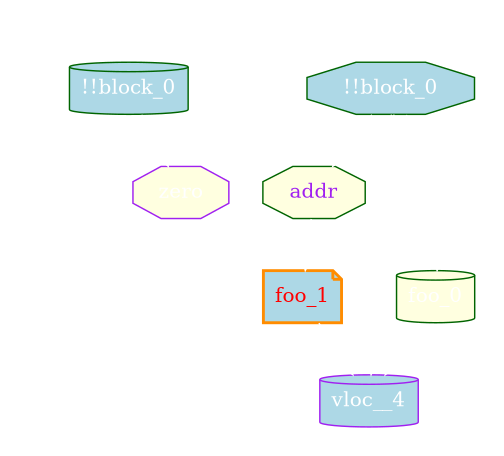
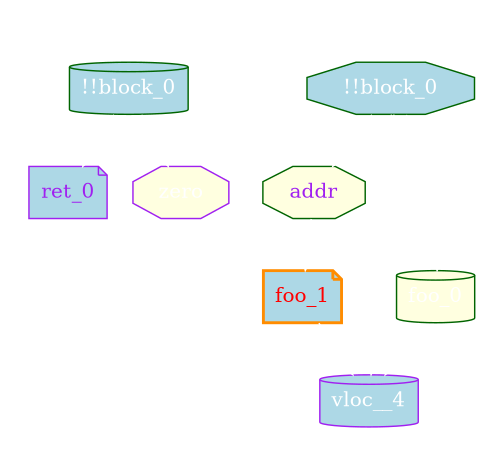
node "ret_0": added
